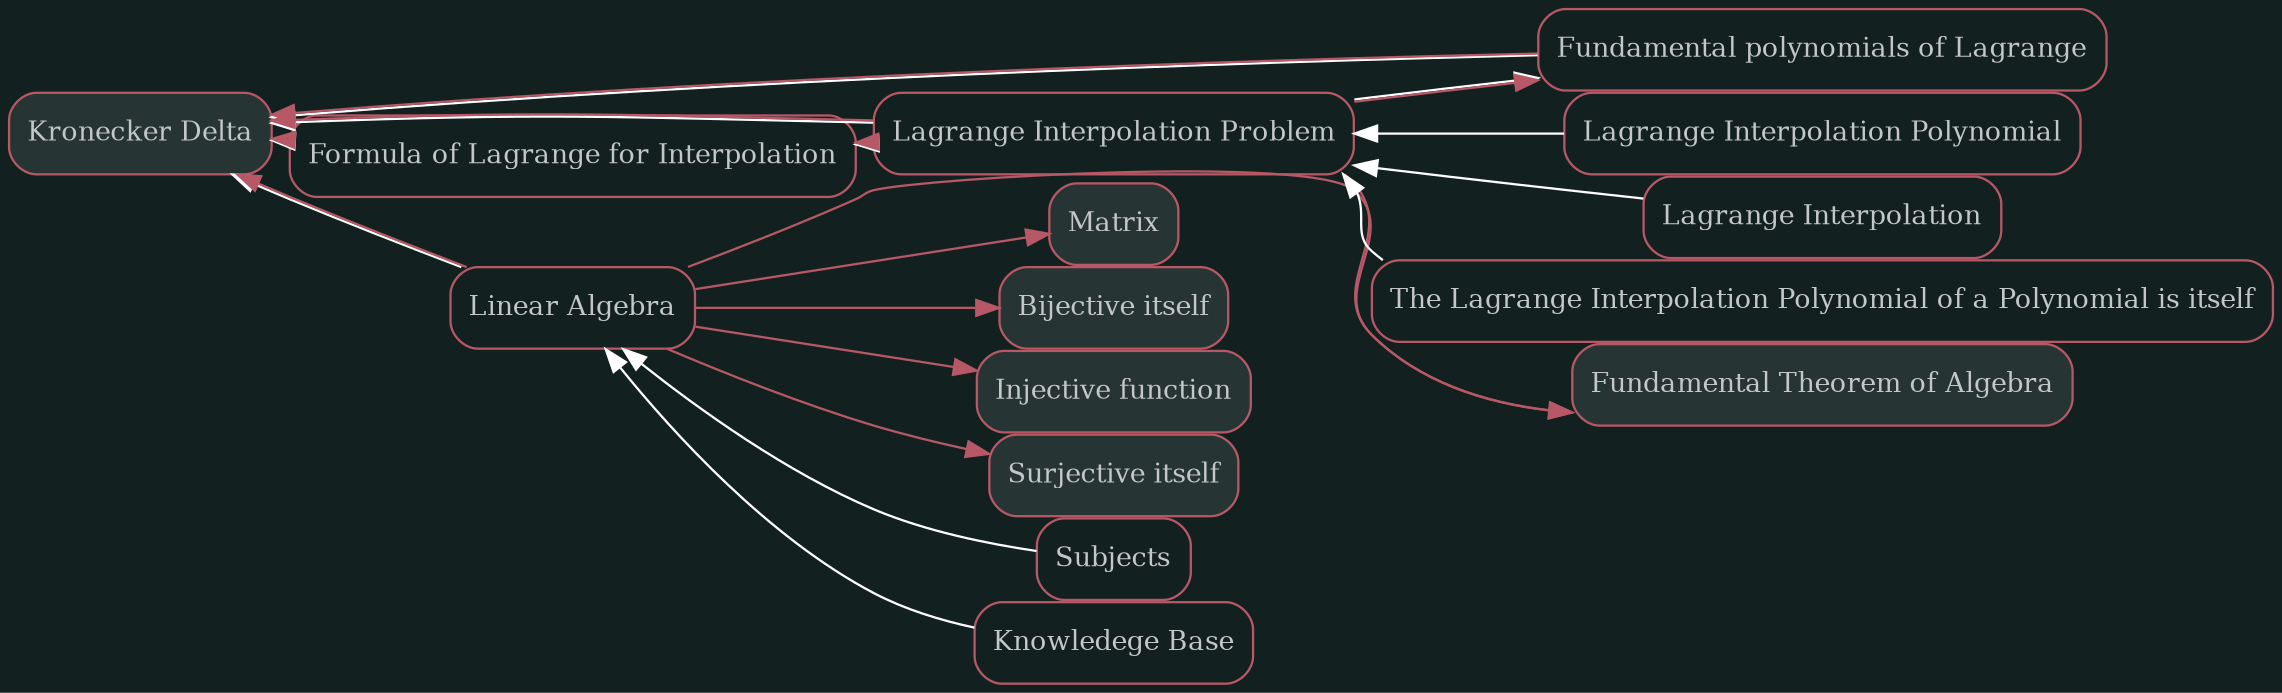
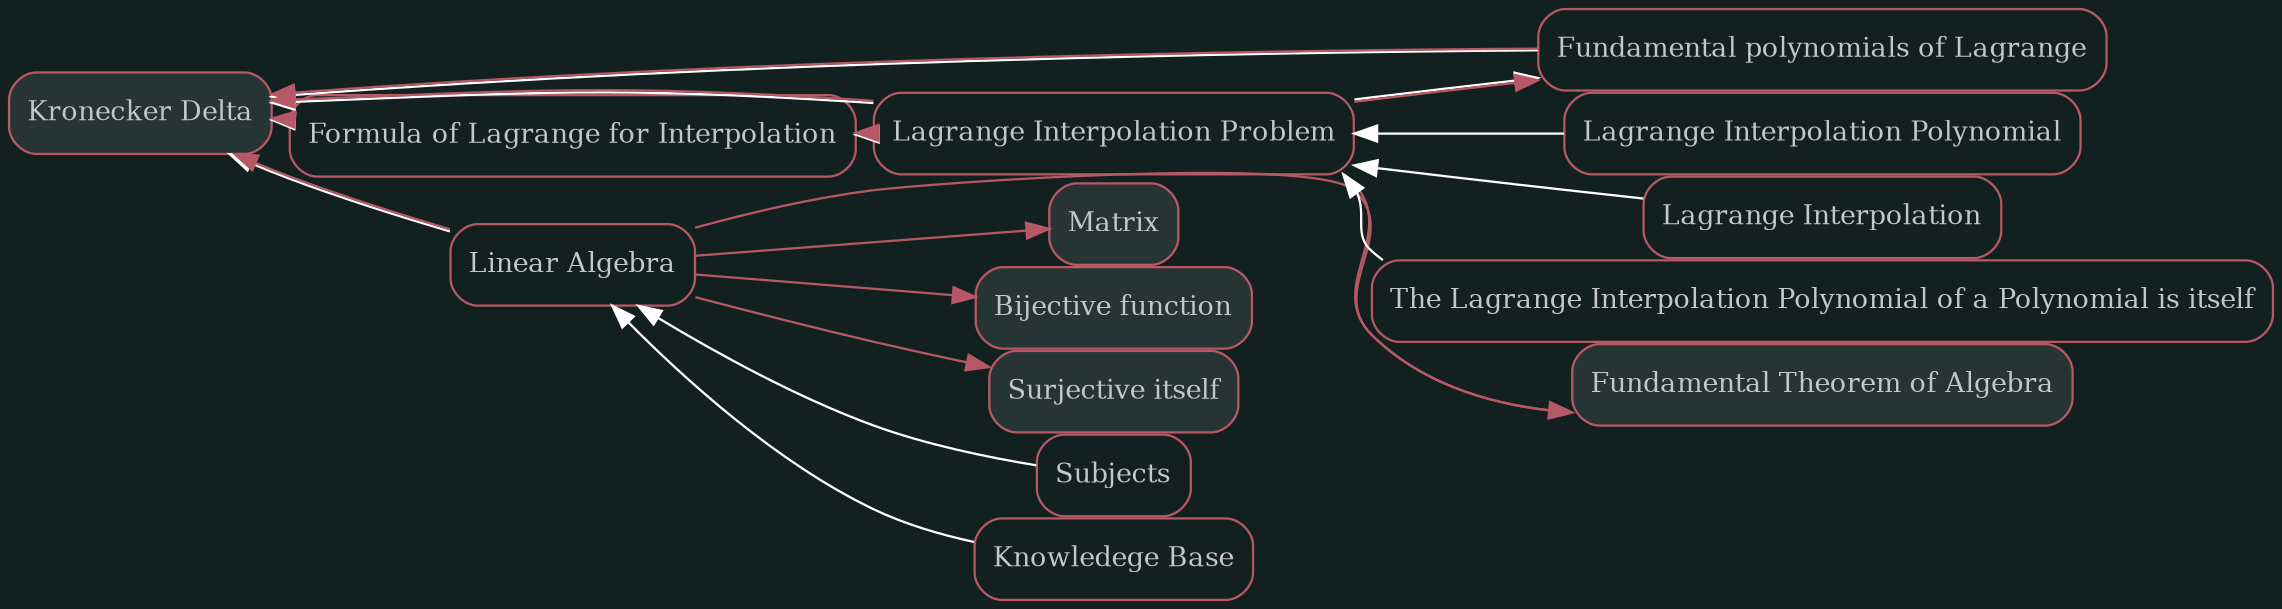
node "Bijective itself": label "Bijective itself" -> "Bijective function"
node "Injective function": removed
